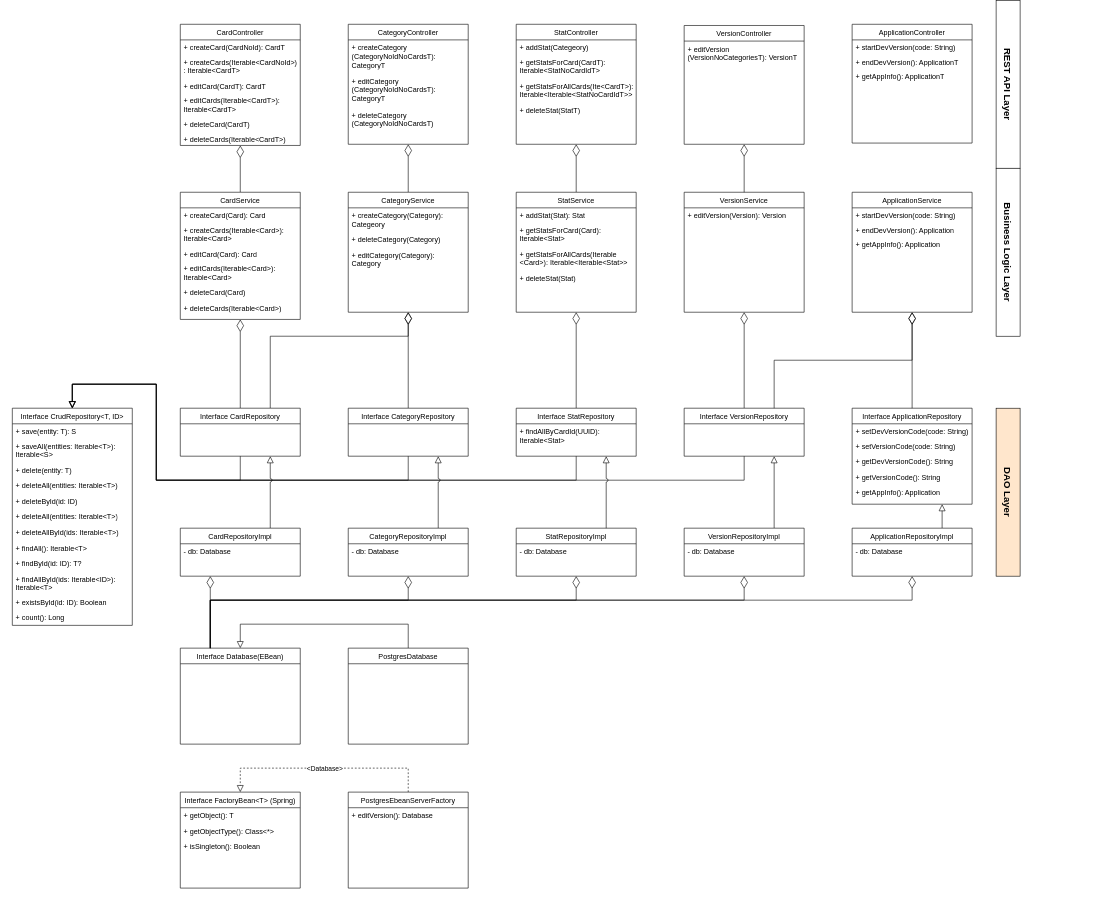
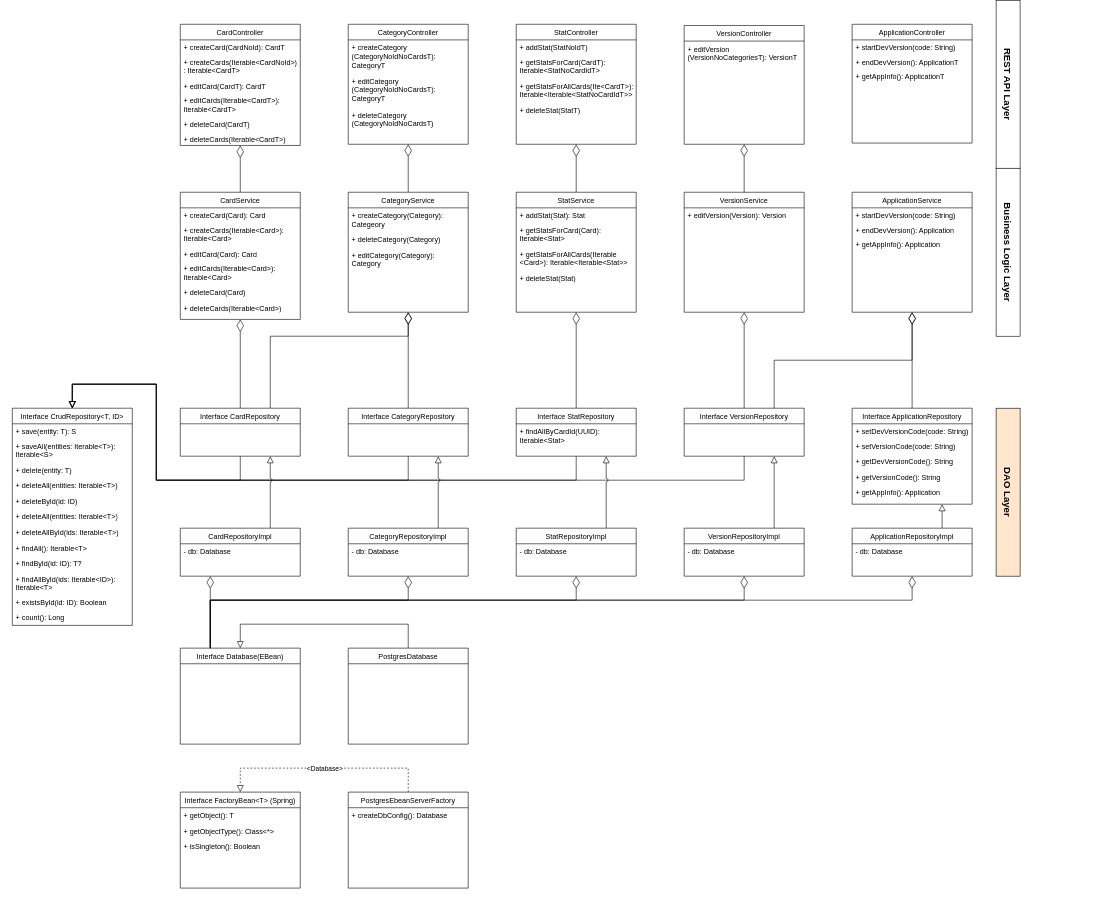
node "+ addStat(Categeory)": label "+ addStat(Categeory)" -> "+ addStat(StatNoIdT)"
node "+ editVersion(): Database": label "+ editVersion(): Database" -> "+ createDbConfig(): Database"
